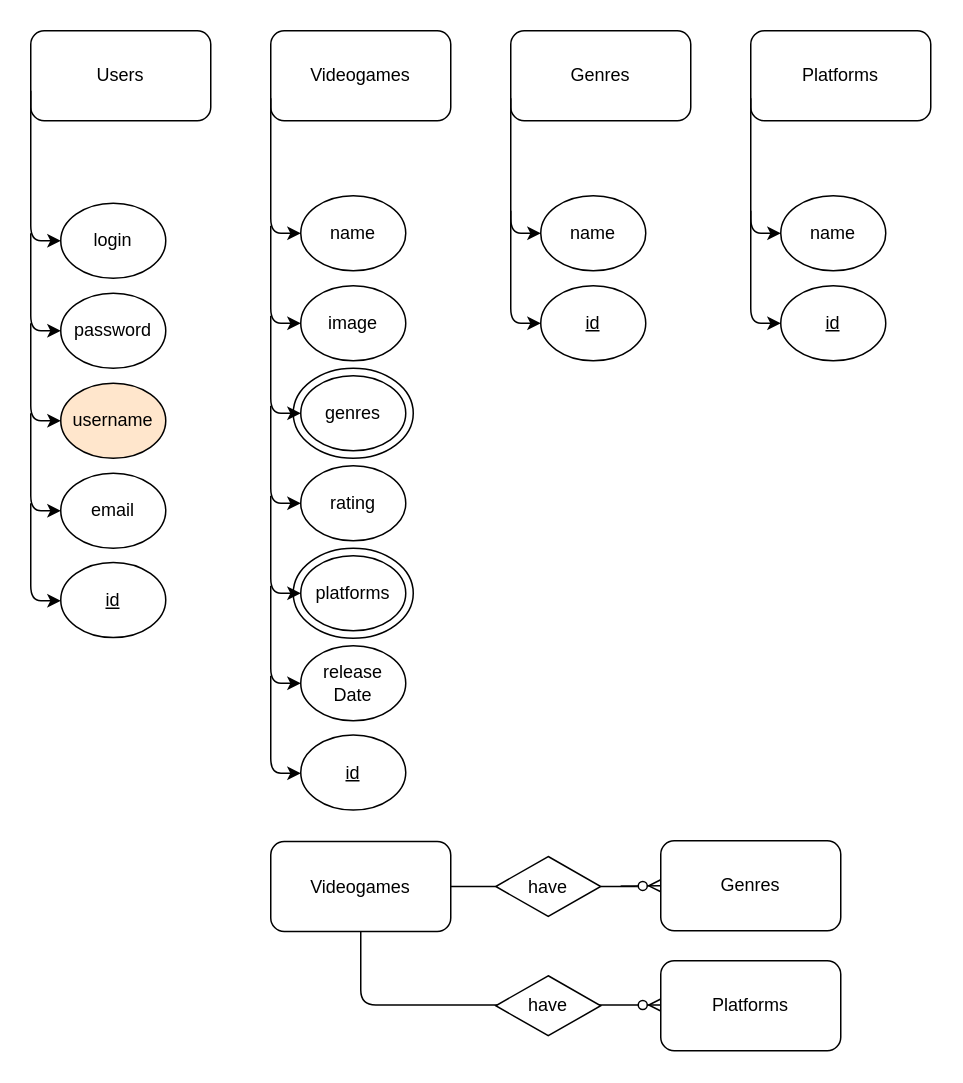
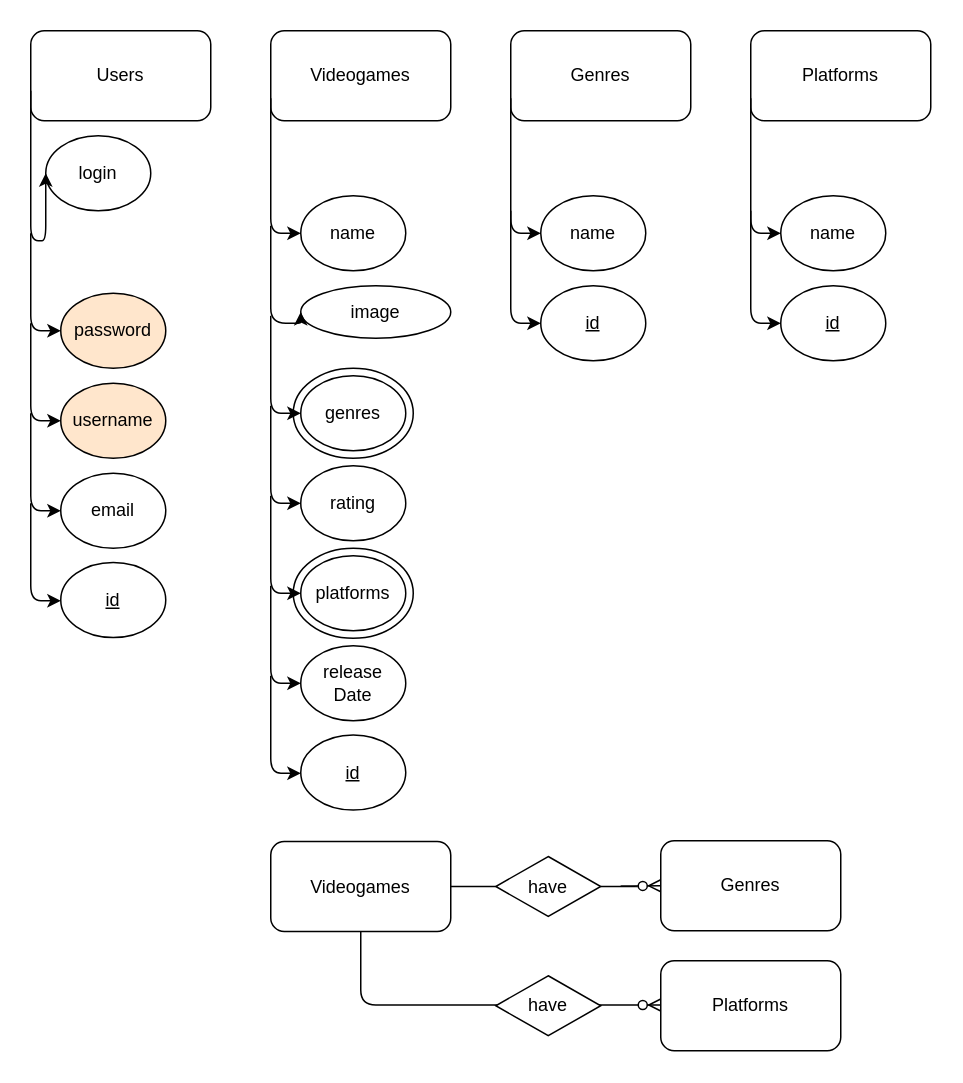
node "login": moved (113, 241) -> (98, 173)
node "image": size 105x75 -> 150x53
node "password": fillcolor #ffffff -> #ffe6cc
